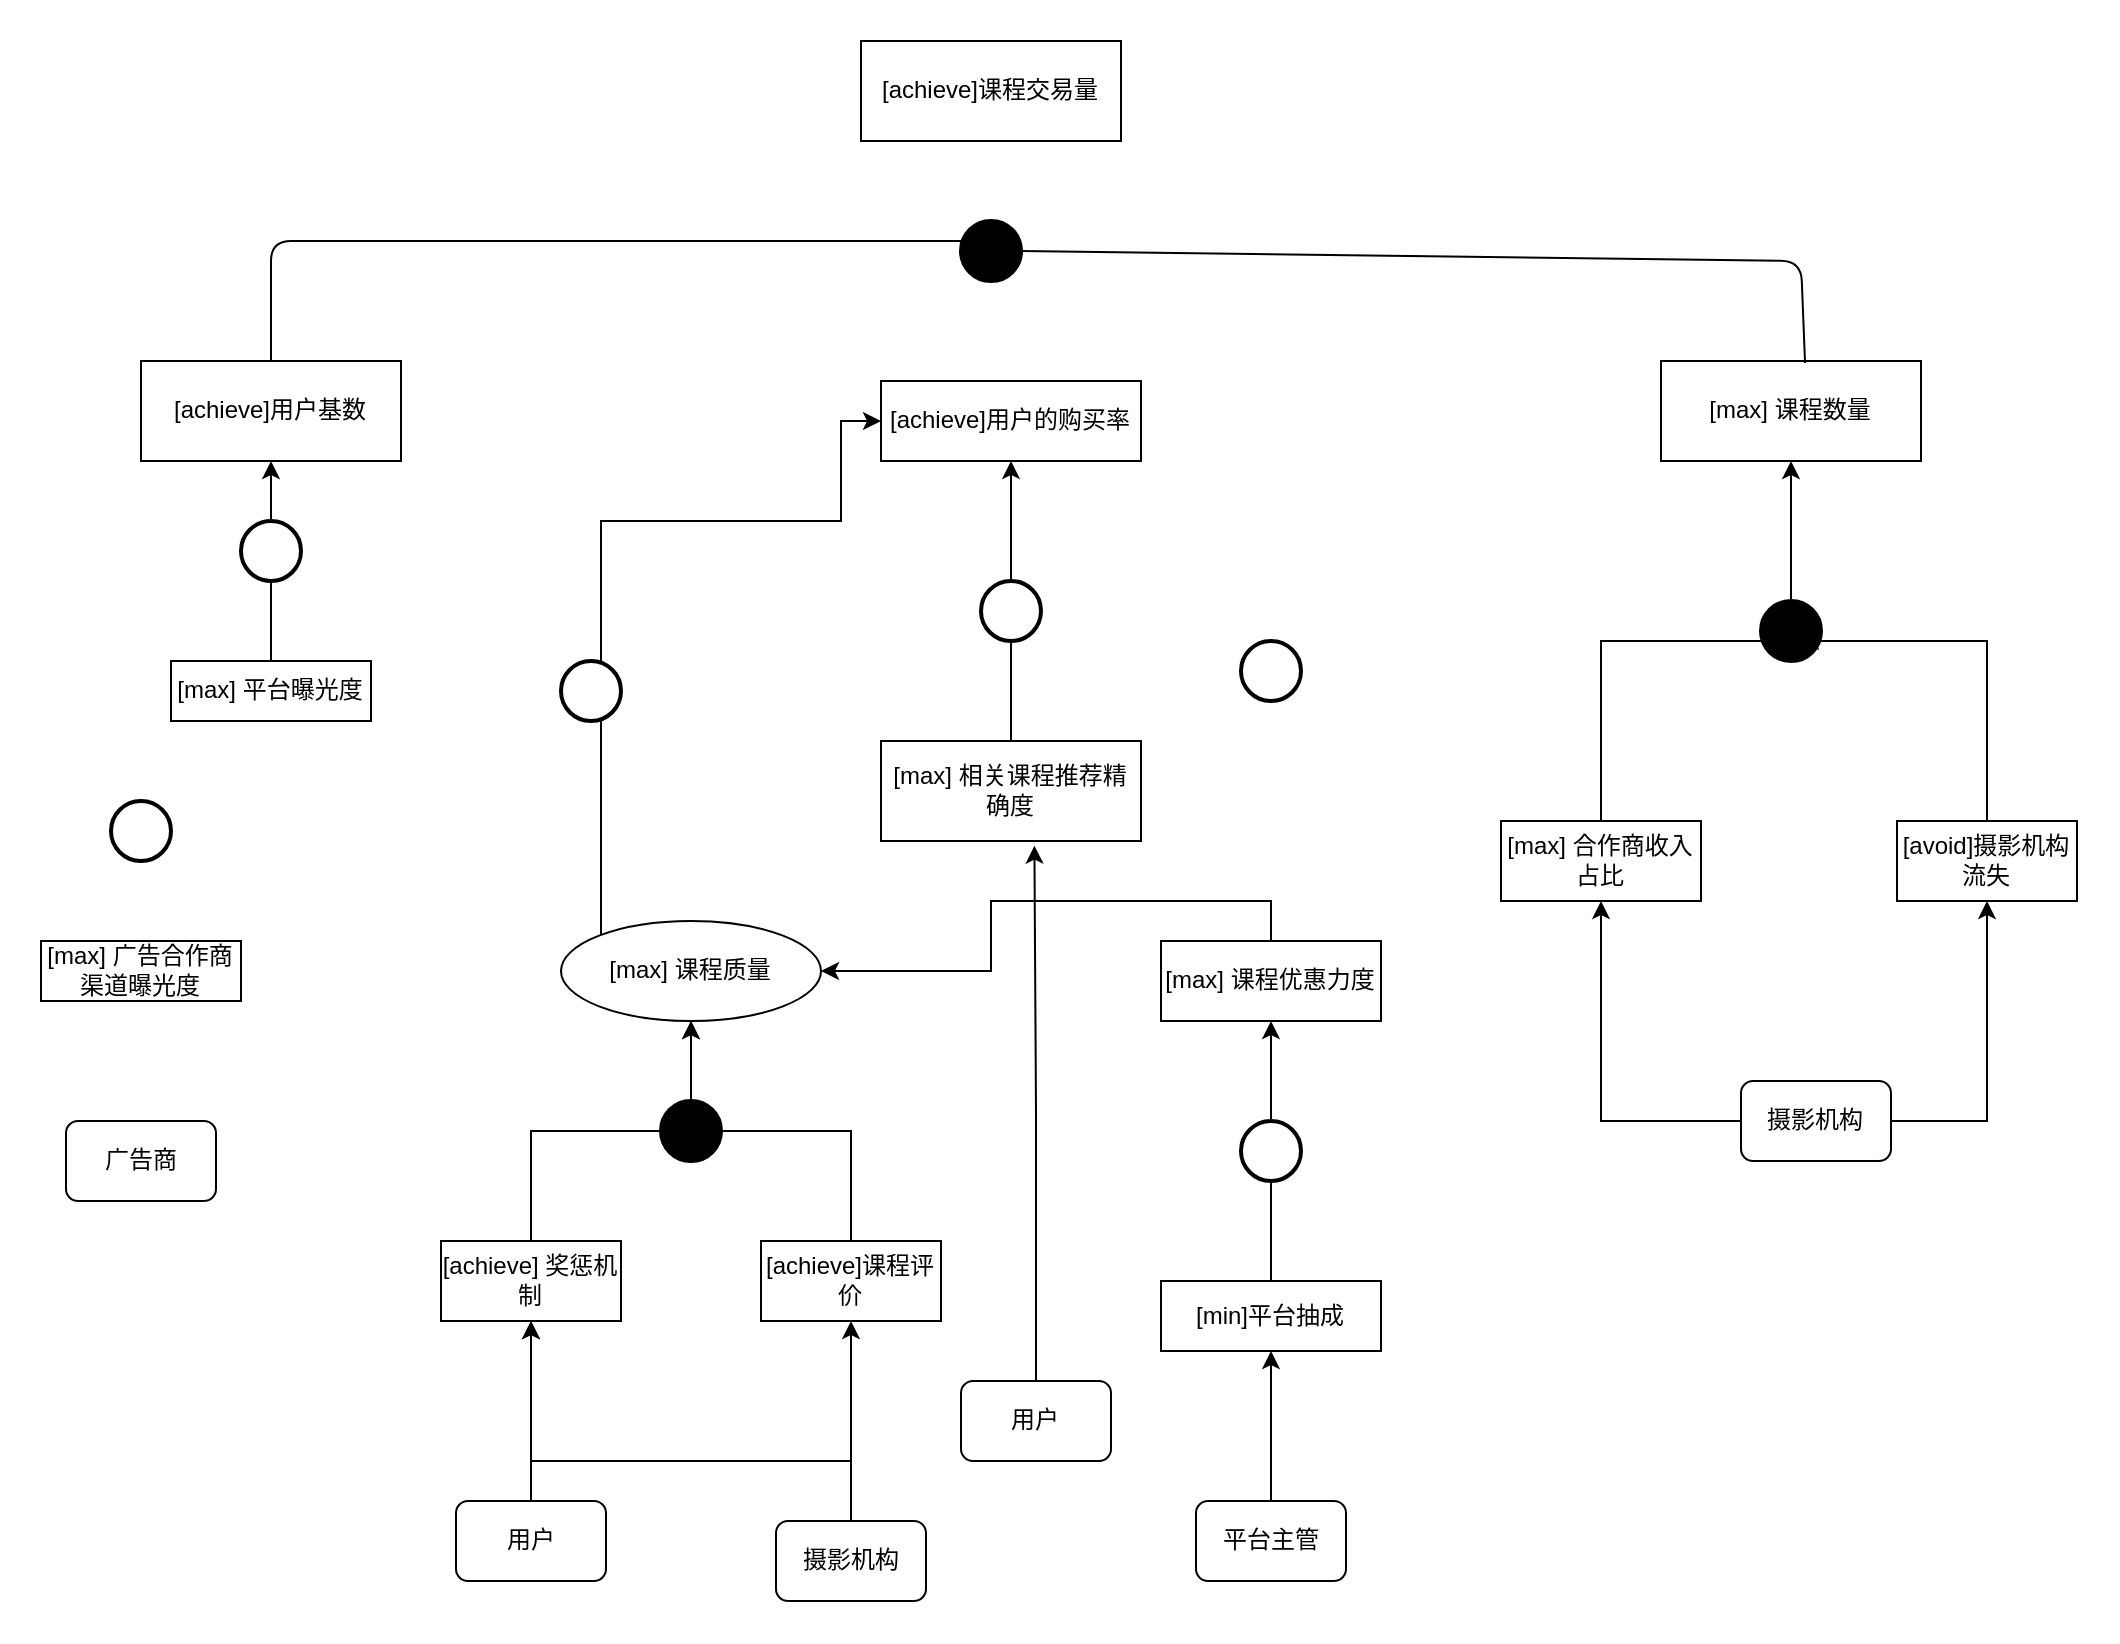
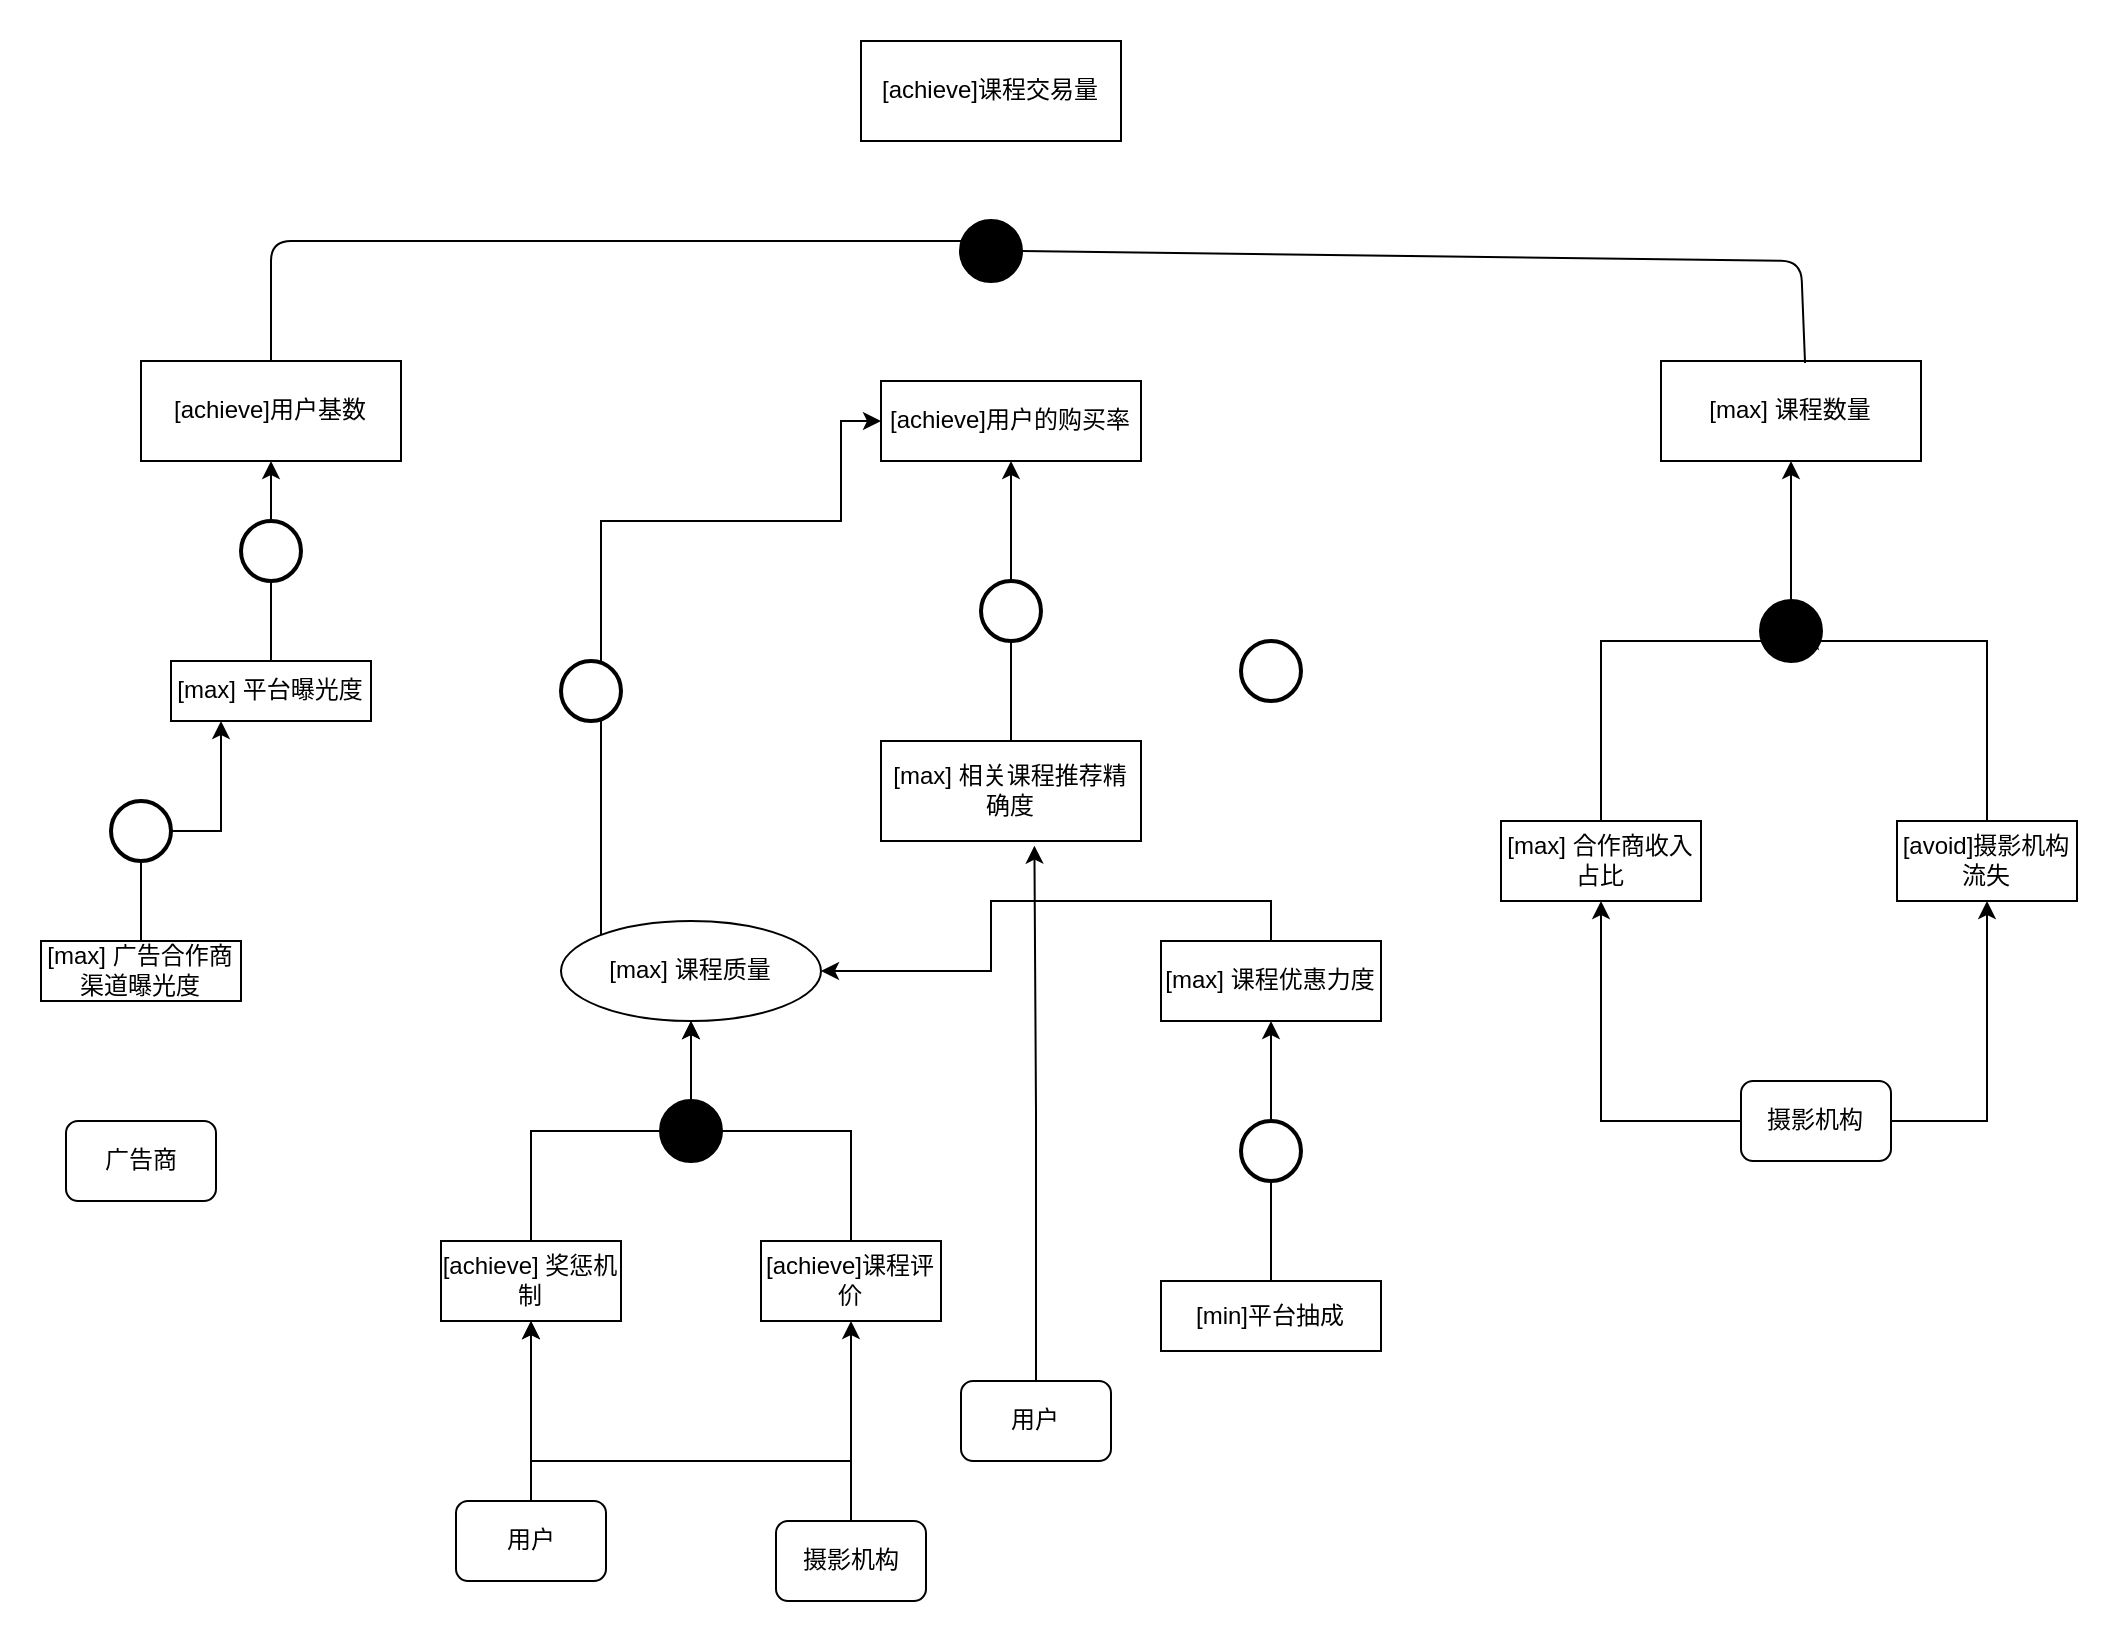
edge "[max] 广告合作商渠道曝光度" -> "[max] 平台曝光度": added
edge "平台主管" -> "[min]平台抽成": removed
node "平台主管": removed
